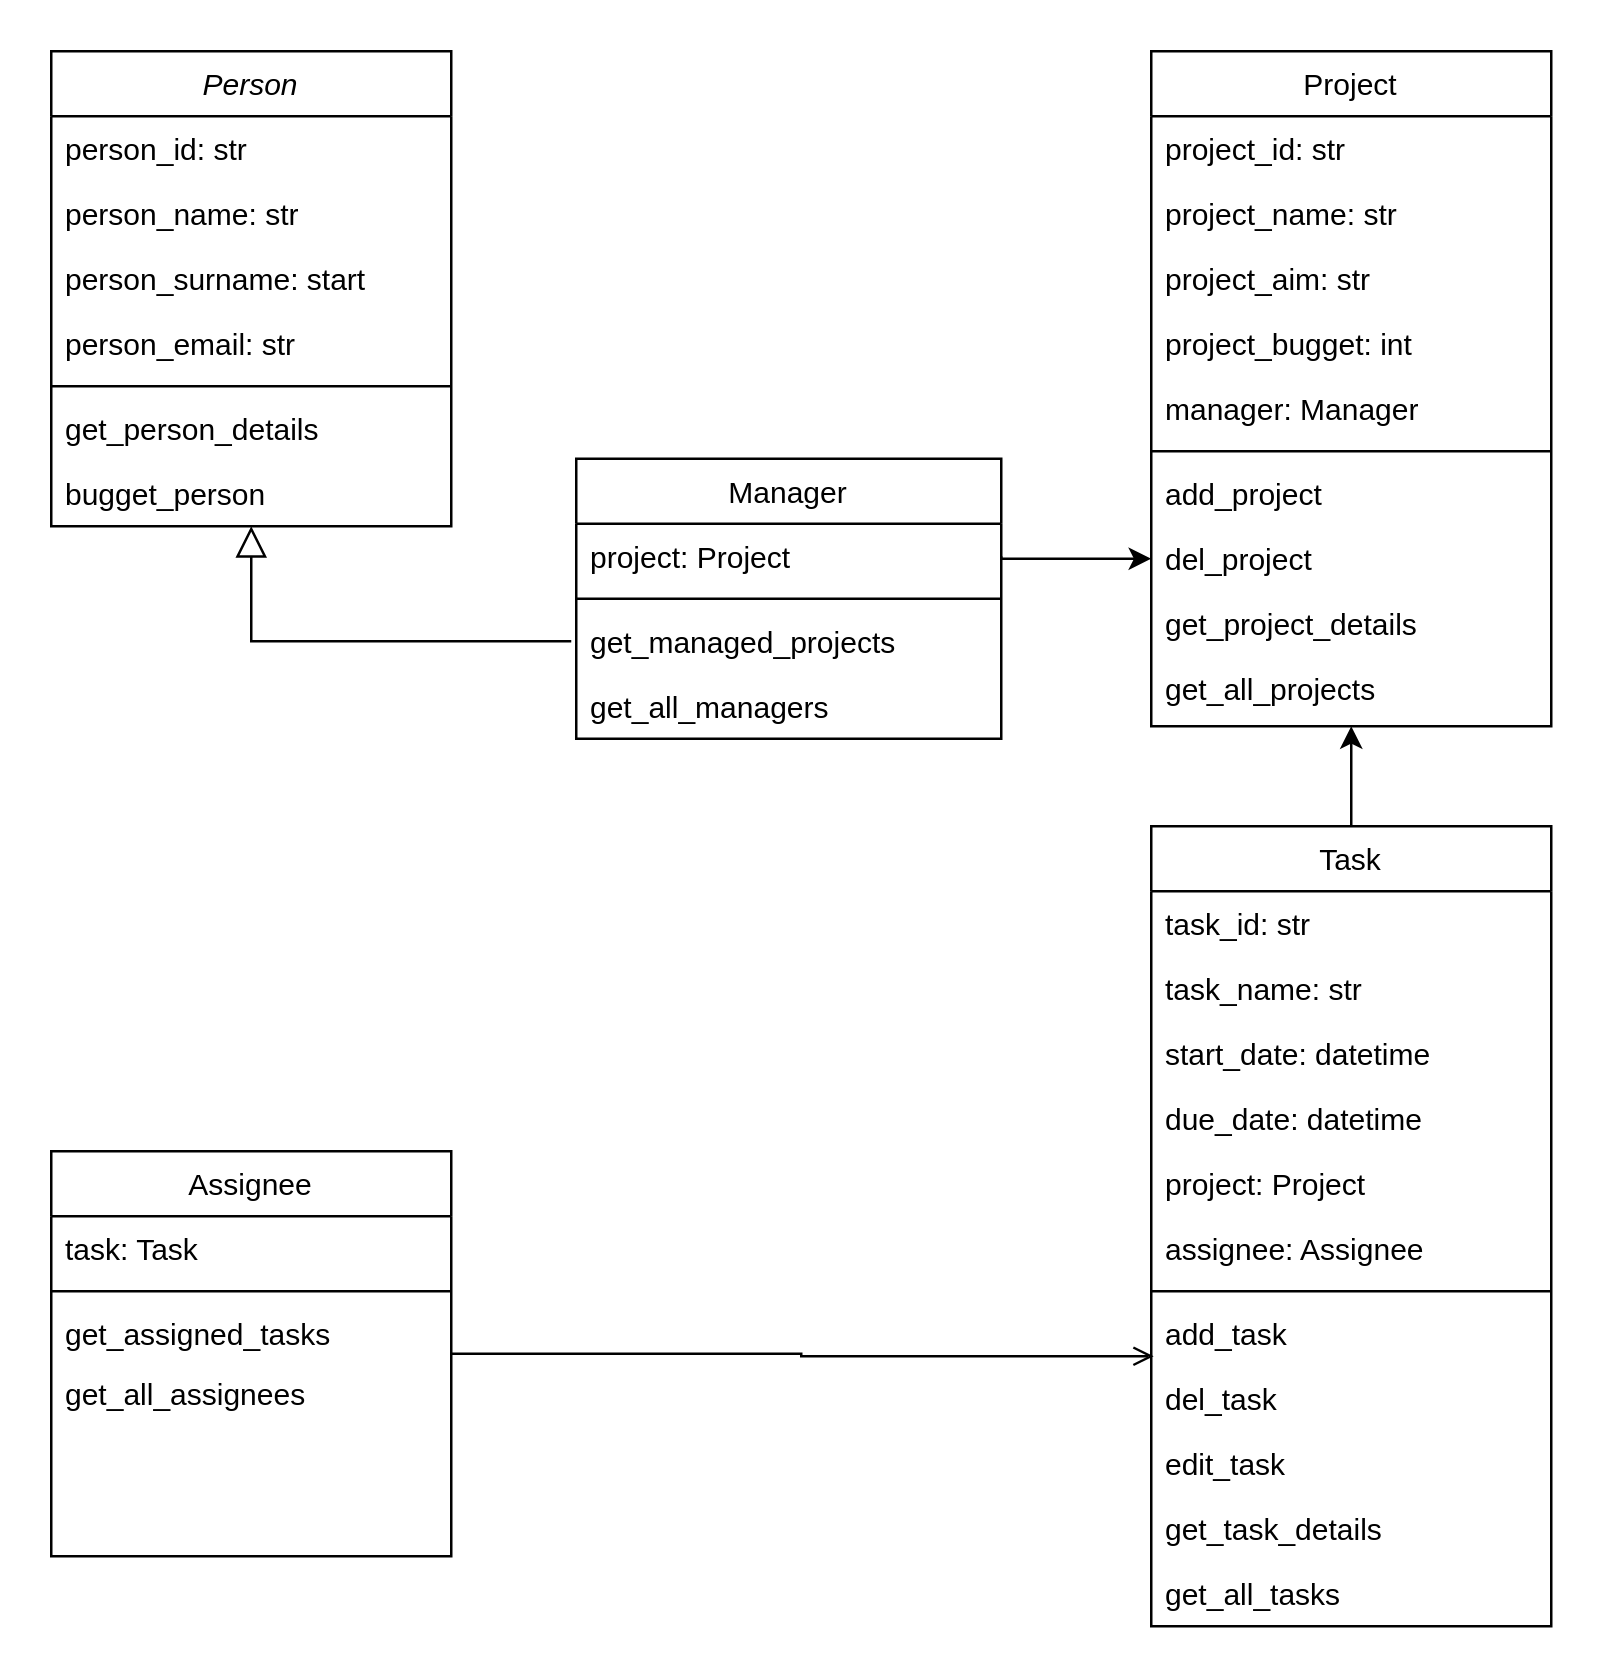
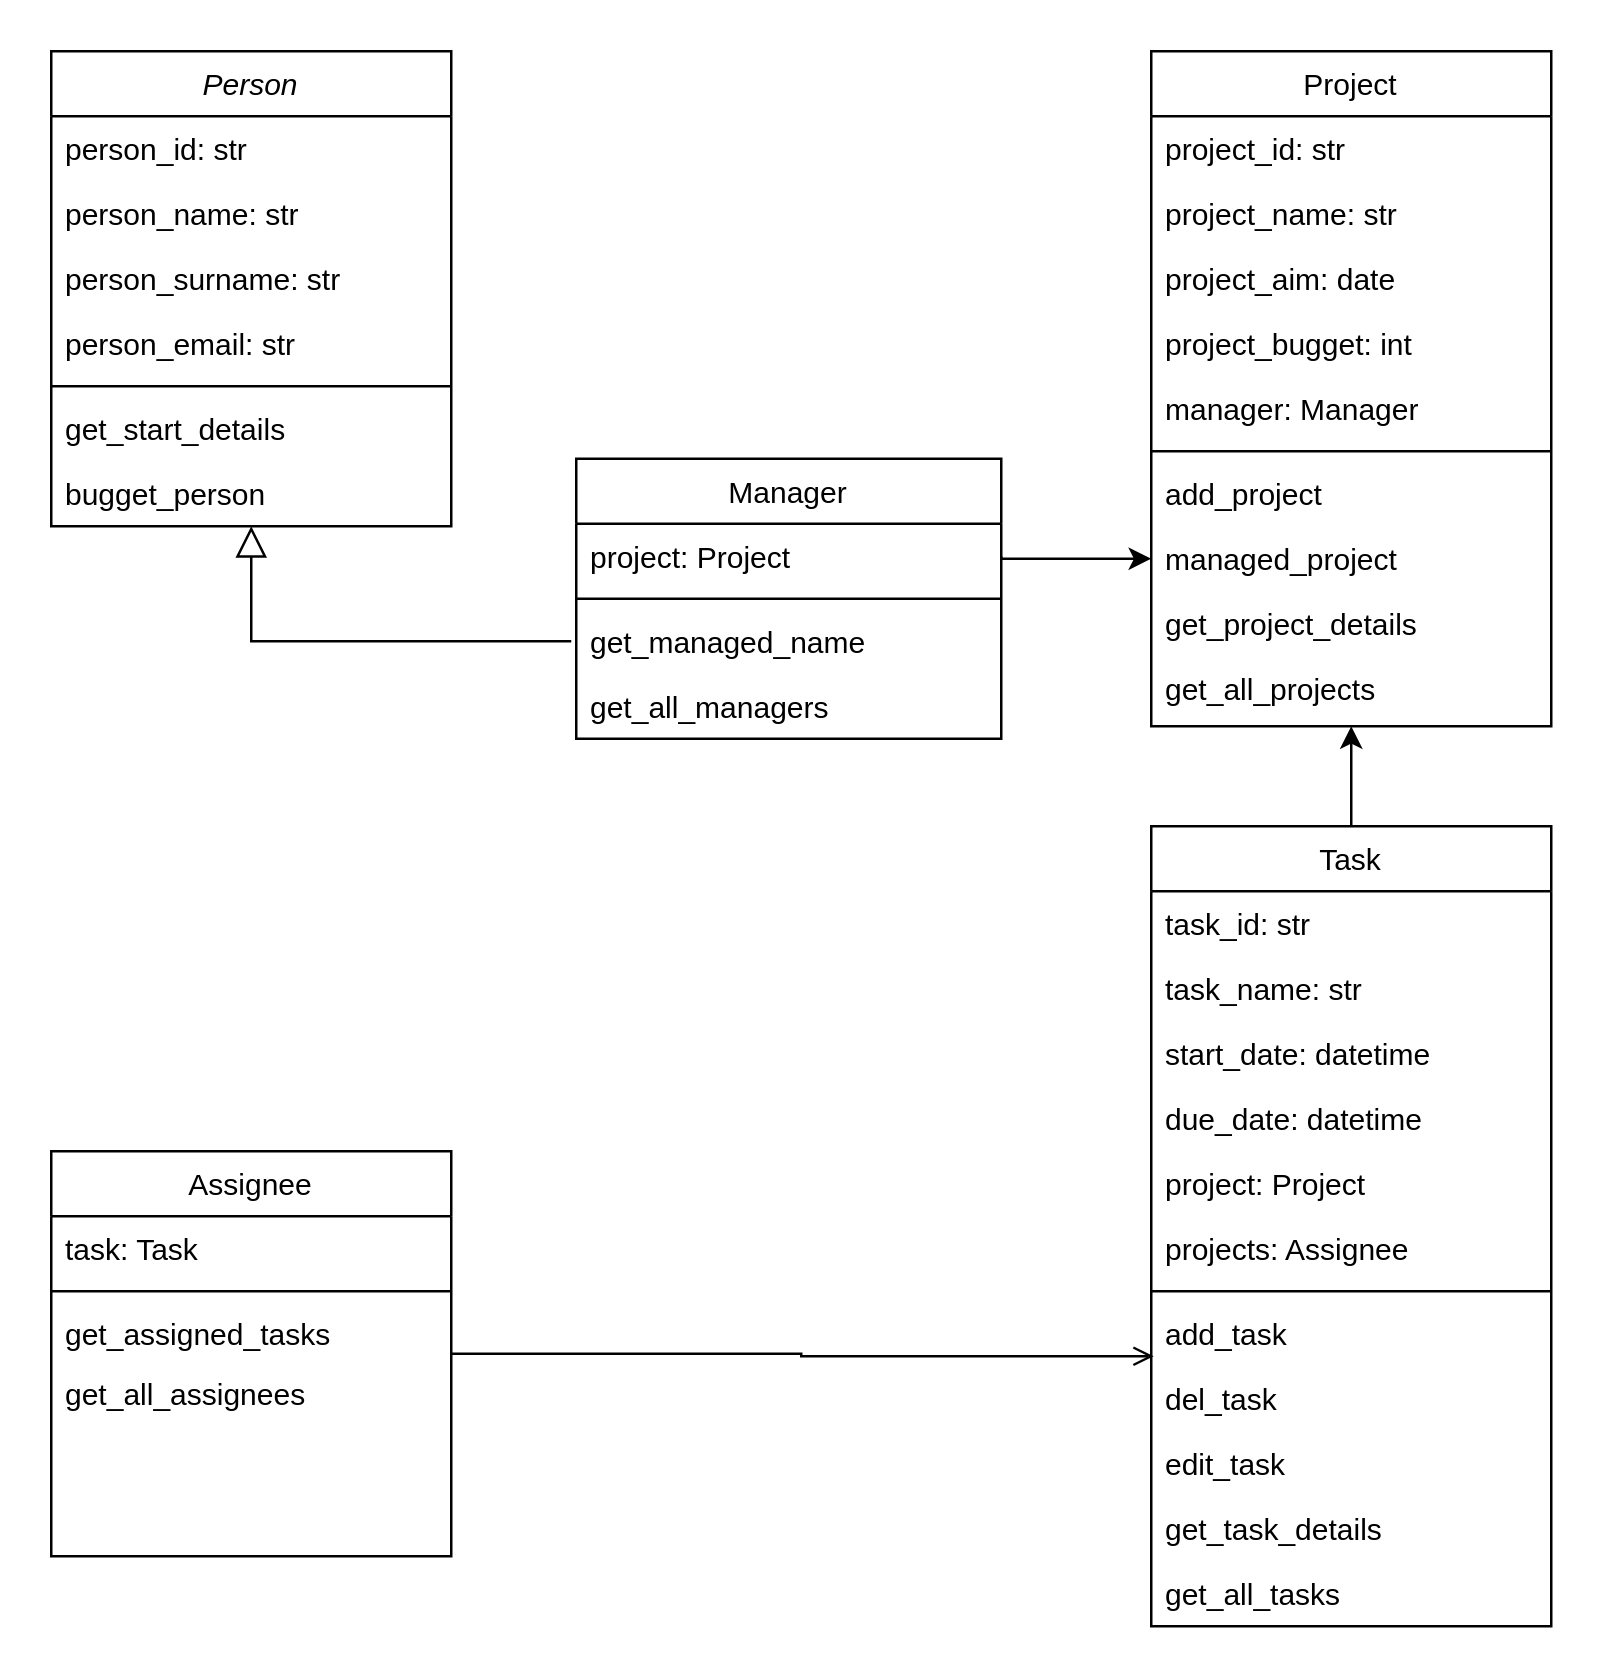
node "person_surname: start": label "person_surname: start" -> "person_surname: str"
node "project_aim: str": label "project_aim: str" -> "project_aim: date"
node "get_person_details": label "get_person_details" -> "get_start_details"
node "del_project": label "del_project" -> "managed_project"
node "get_managed_projects": label "get_managed_projects" -> "get_managed_name"
node "assignee: Assignee": label "assignee: Assignee" -> "projects: Assignee"
